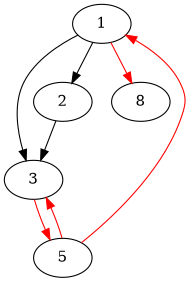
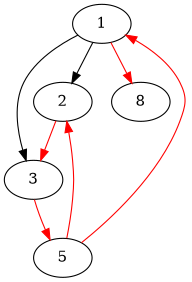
edge "2" -> "3": color black -> red
edge "5" -> "3": now "5" -> "2"
